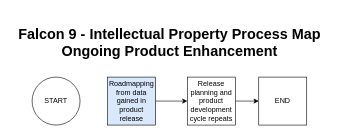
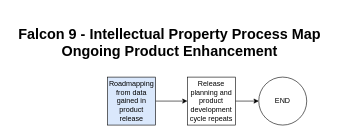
node "START": removed
node "END": shape rectangle -> ellipse
